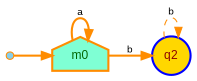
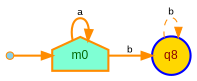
node "q2": label "q2" -> "q8"
